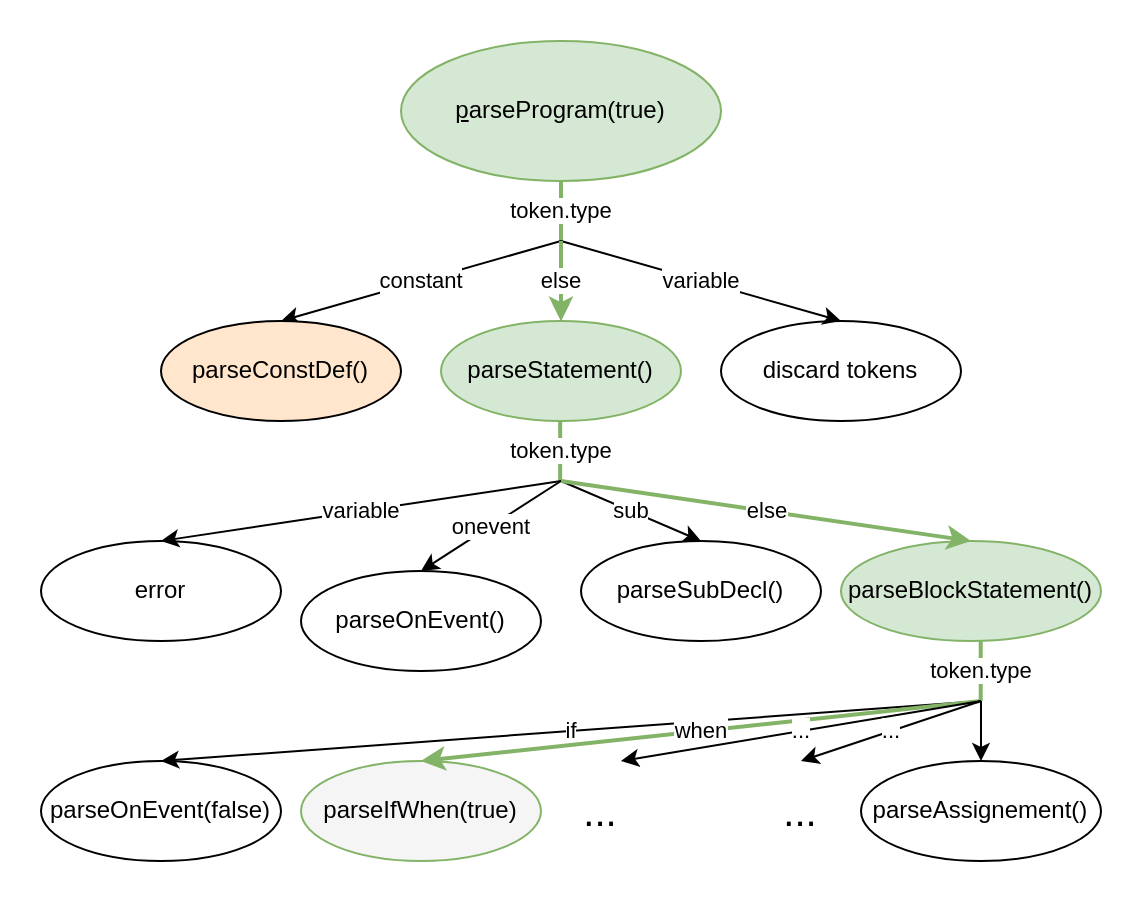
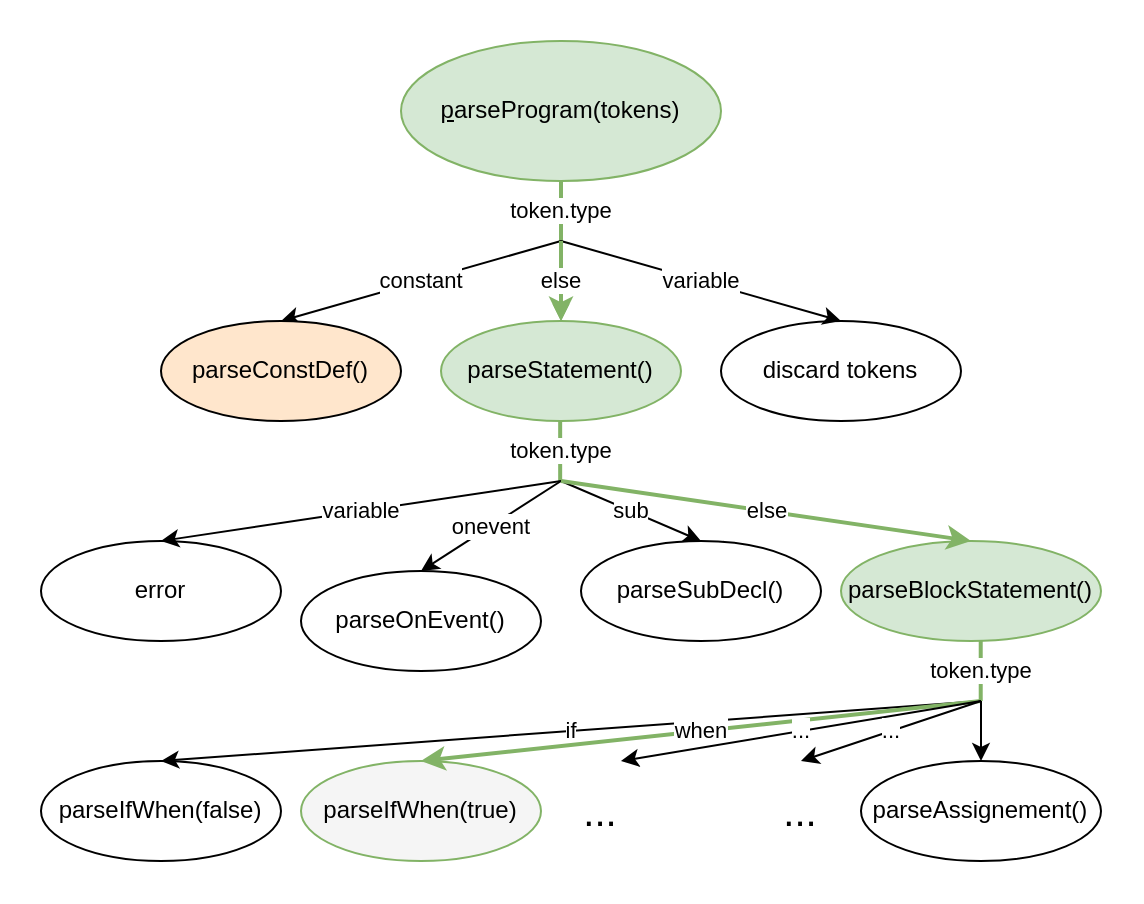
node "parseProgram(true)": label "parseProgram(true)" -> "parseProgram(tokens)"
node "parseOnEvent(false)": label "parseOnEvent(false)" -> "parseIfWhen(false)"
